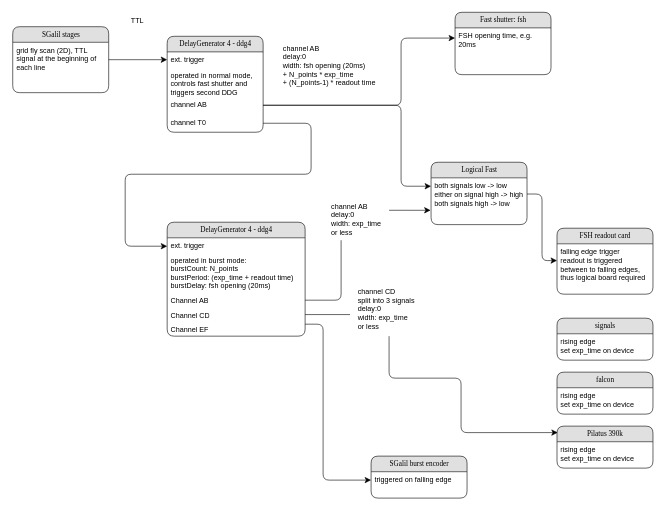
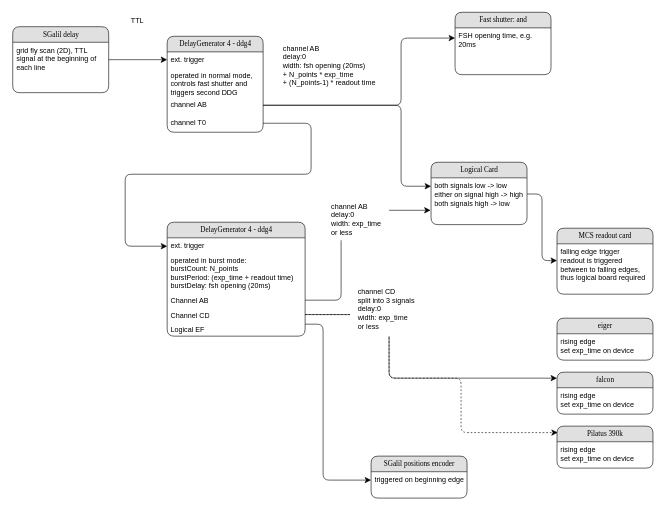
node "Fast shutter: fsh": label "Fast shutter: fsh" -> "Fast shutter: and"
node "SGalil stages": label "SGalil stages" -> "SGalil delay"
node "Logical Fast": label "Logical Fast" -> "Logical Card"
node "FSH readout card": label "FSH readout card" -> "MCS readout card"
node "signals": label "signals" -> "eiger"
node "Channel EF": label "Channel EF" -> "Logical EF"
edge "Channel CD" -> "falcon": added
edge "Channel CD" -> "Pilatus 390k": style solid -> dashed
node "SGalil burst encoder": label "SGalil burst encoder" -> "SGalil positions encoder"
node "triggered on falling edge": label "triggered on falling edge" -> "triggered on beginning edge"
